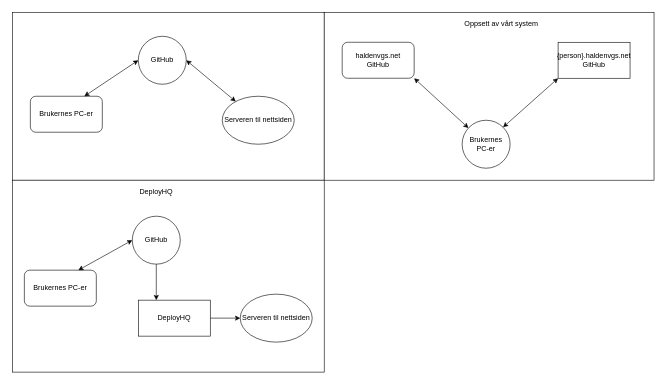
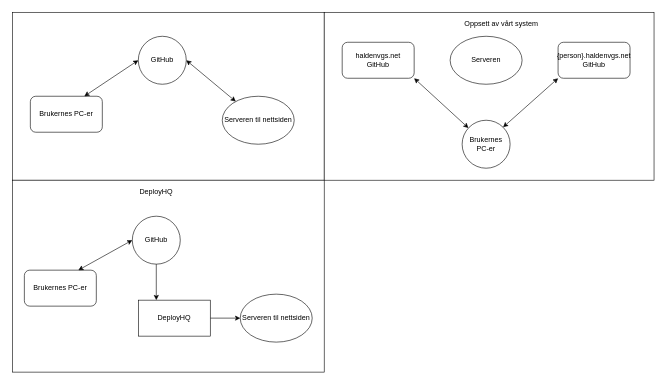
node "Serveren": added
node "{person}.haldenvgs.net GitHub": shape rectangle -> rounded rectangle
